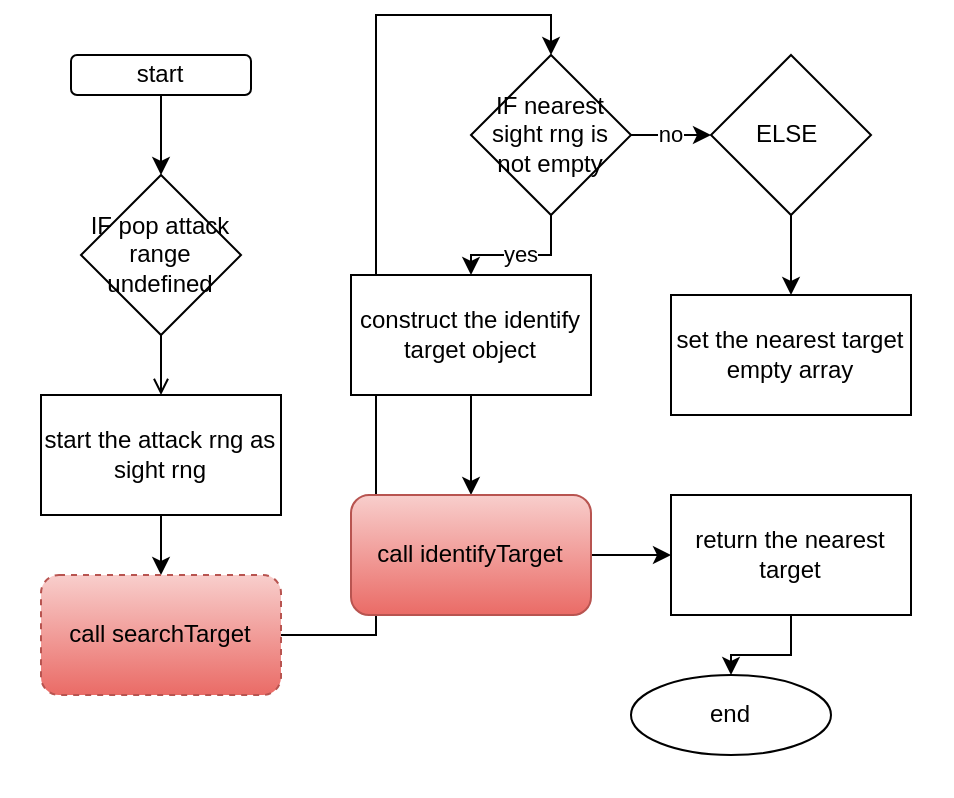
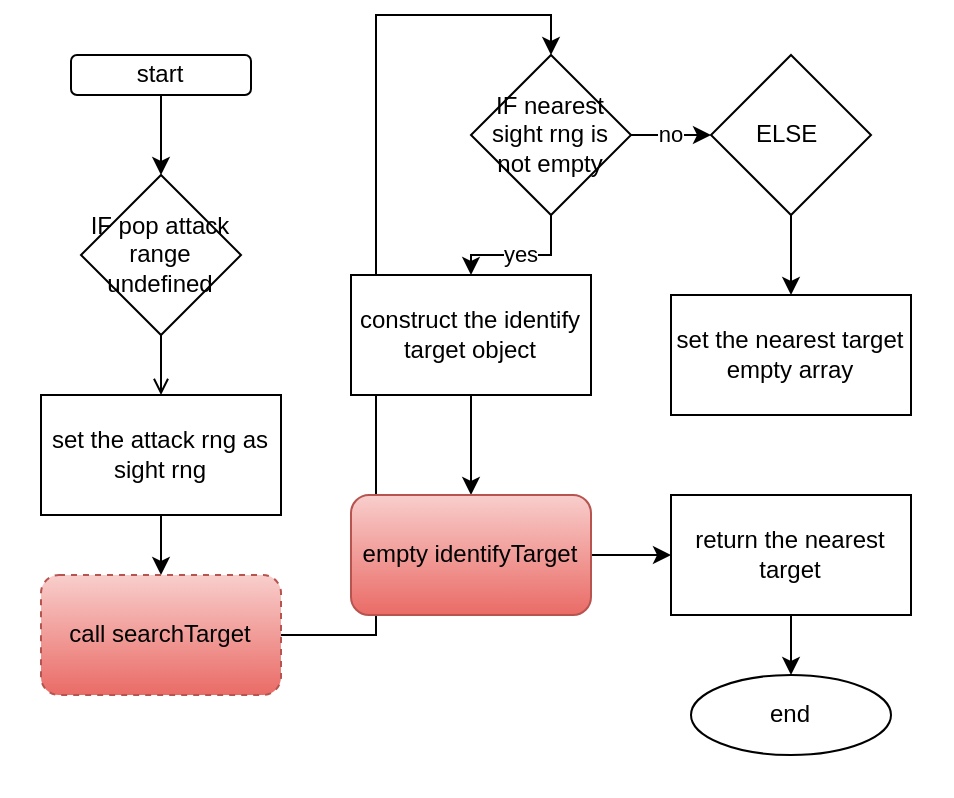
node "start the attack rng as sight rng": label "start the attack rng as sight rng" -> "set the attack rng as sight rng"
node "call identifyTarget": label "call identifyTarget" -> "empty identifyTarget"
node "end": moved (731, 715) -> (791, 715)
